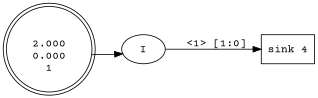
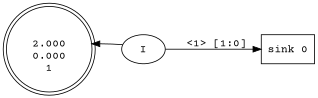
node "sink 4": label "sink 4" -> "sink 0"
edge "2.000 0.000 1" -> "I": reversed
